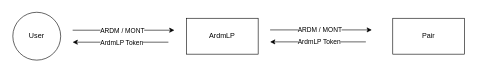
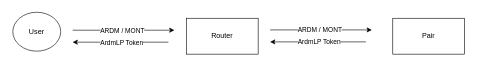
node "User": size 48x48 -> 48x39
node "ArdmLP": label "ArdmLP" -> "Router"
